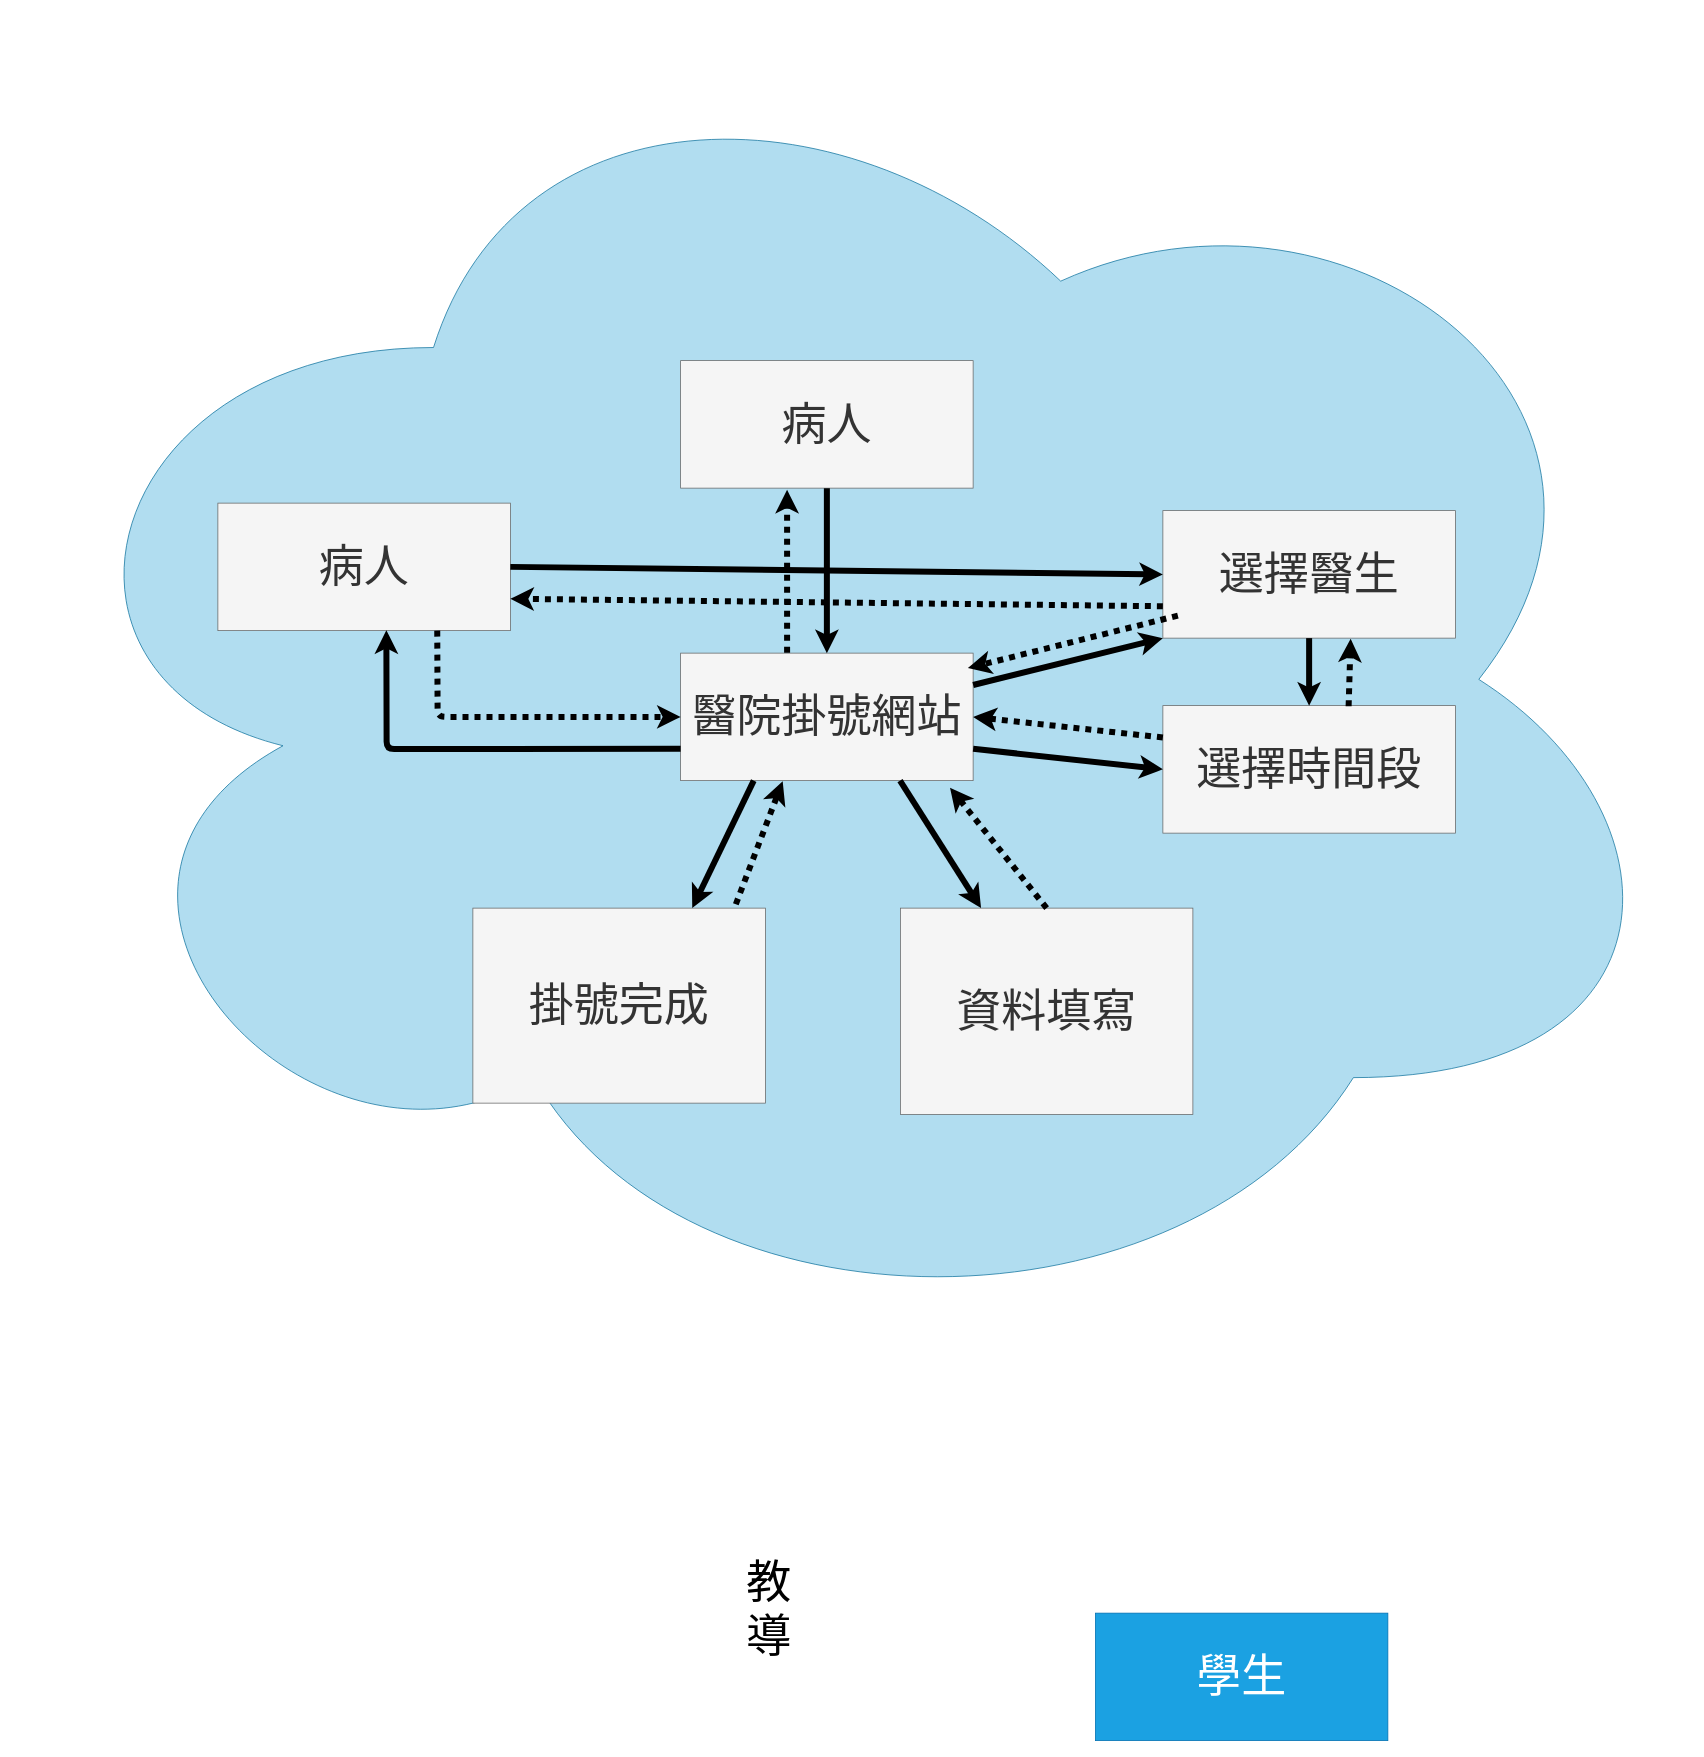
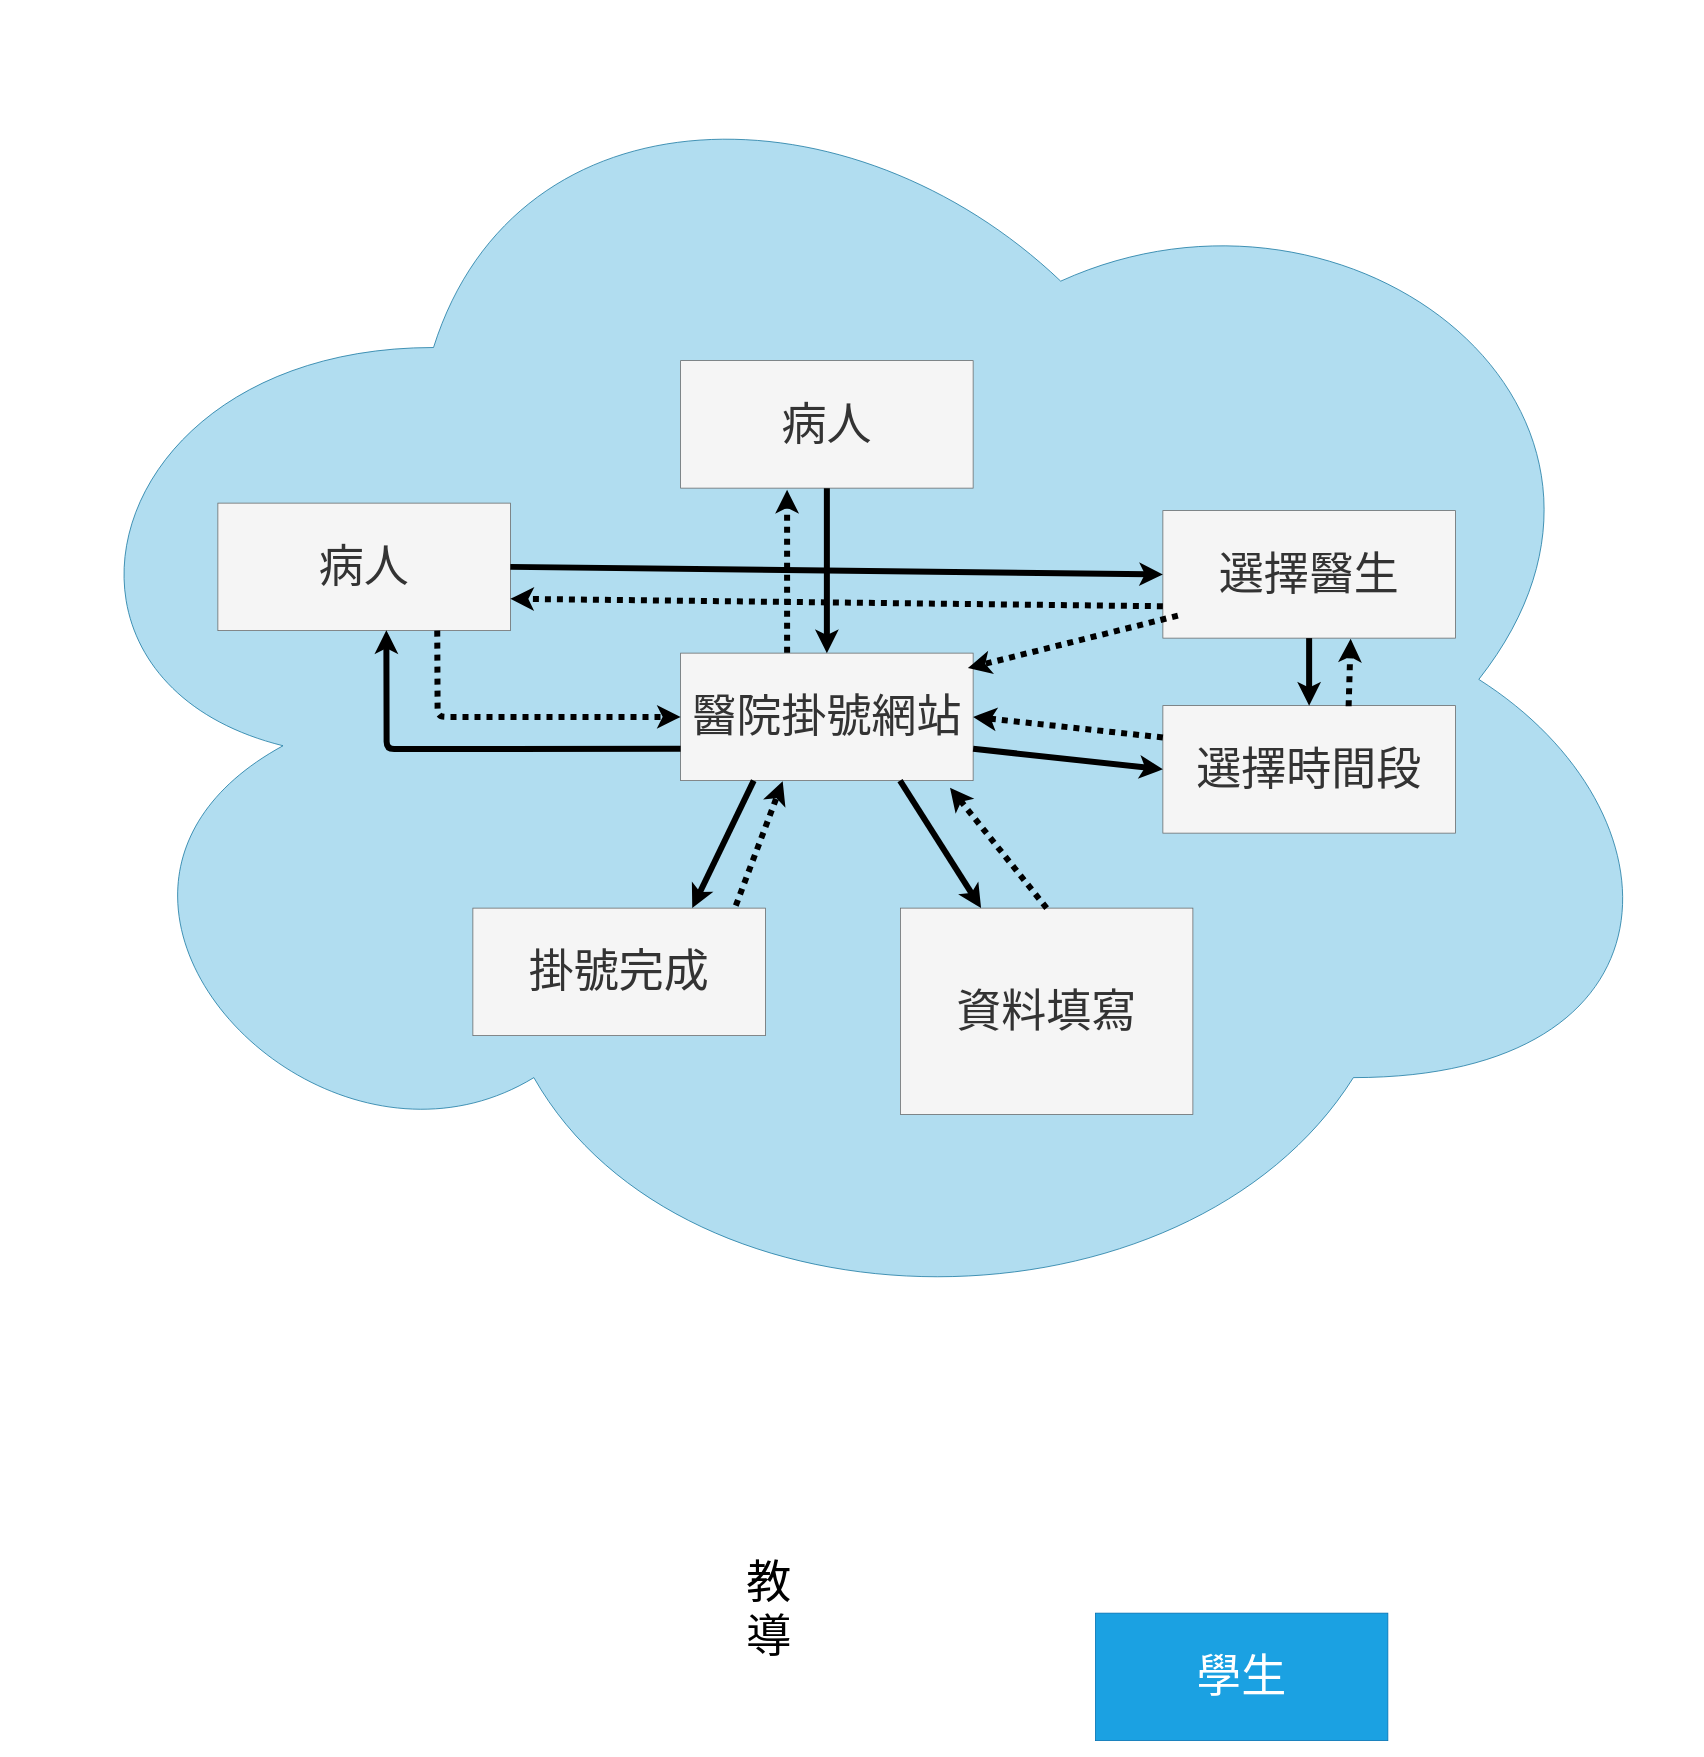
edge "醫院掛號網站" -> "選擇醫生": removed
node "掛號完成": size 293x195 -> 293x128
